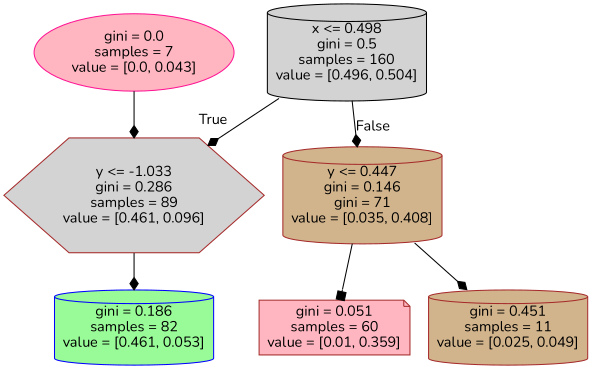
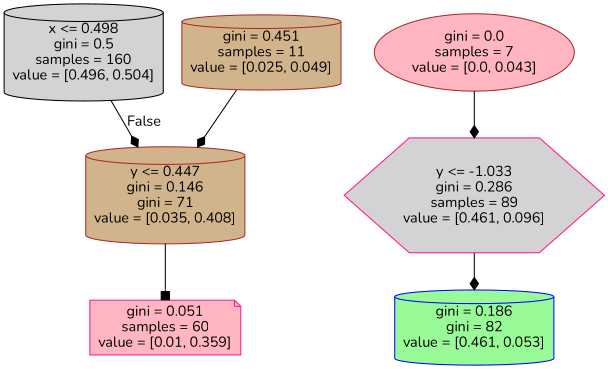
node "gini = 0.0 samples = 7 value = [0.0, 0.043]": color deeppink -> brown
edge "x <= 0.498 gini = 0.5 samples = 160 value = [0.496, 0.504]" -> "y <= -1.033 gini = 0.286 samples = 89 value = [0.461, 0.096]": removed
node "y <= -1.033 gini = 0.286 samples = 89 value = [0.461, 0.096]": color brown -> deeppink
edge "y <= 0.447 gini = 0.146 gini = 71 value = [0.035, 0.408]" -> "gini = 0.451 samples = 11 value = [0.025, 0.049]": reversed
node "gini = 0.186 samples = 82 value = [0.461, 0.053]": label "gini = 0.186 samples = 82 value = [0.461, 0.053]" -> "gini = 0.186 gini = 82 value = [0.461, 0.053]"
node "gini = 0.051 samples = 60 value = [0.01, 0.359]": color brown -> deeppink
